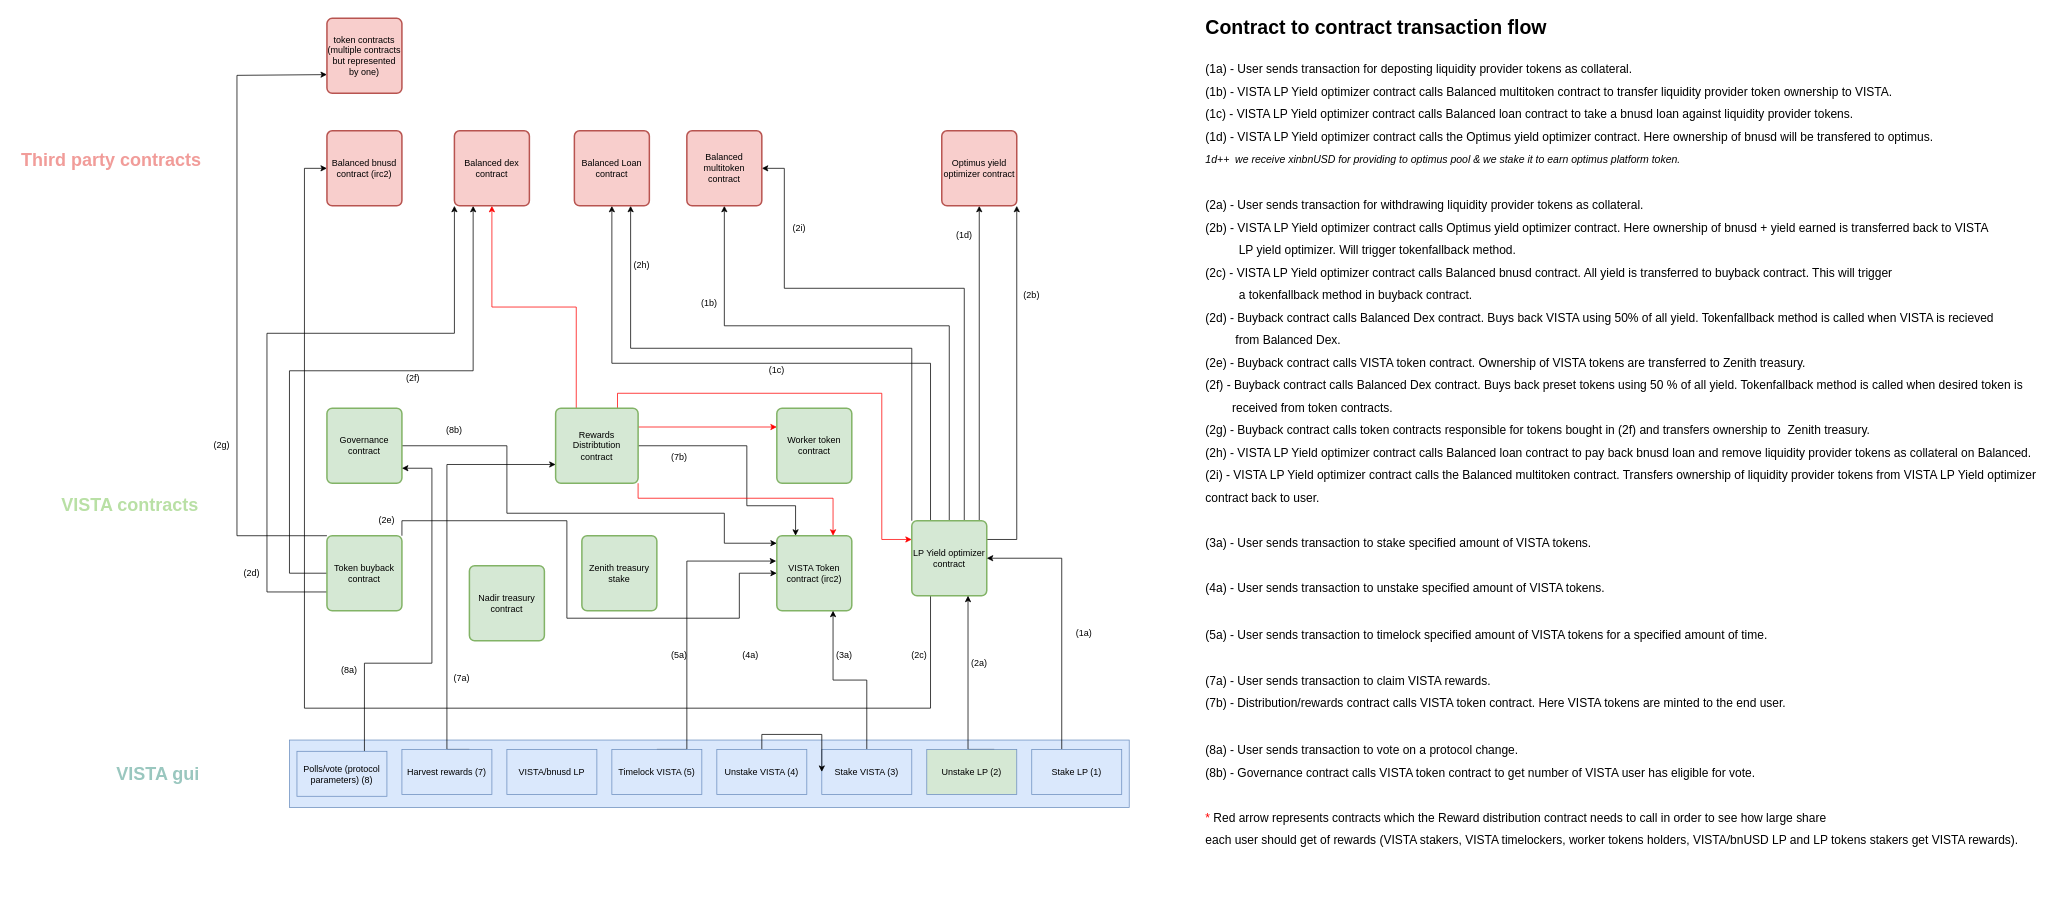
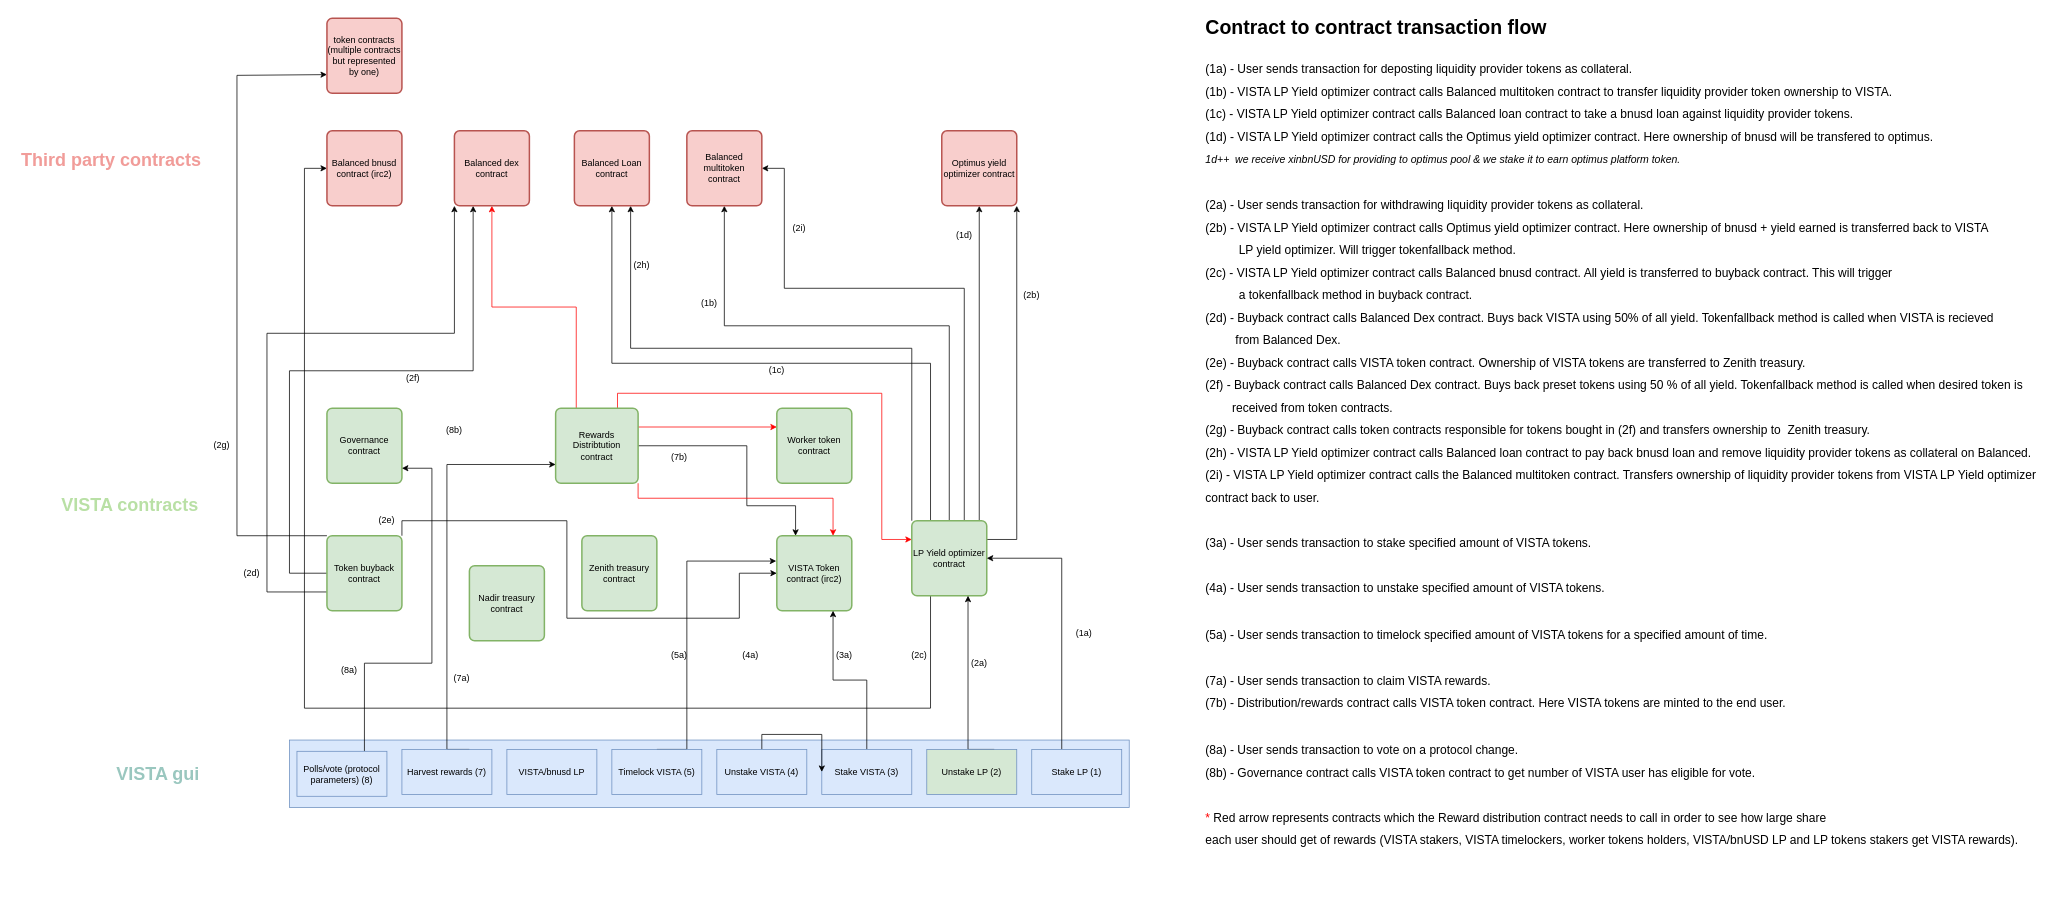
edge "Governance contract" -> "VISTA Token contract (irc2)": removed
node "Zenith treasury stake": label "Zenith treasury stake" -> "Zenith treasury contract"
